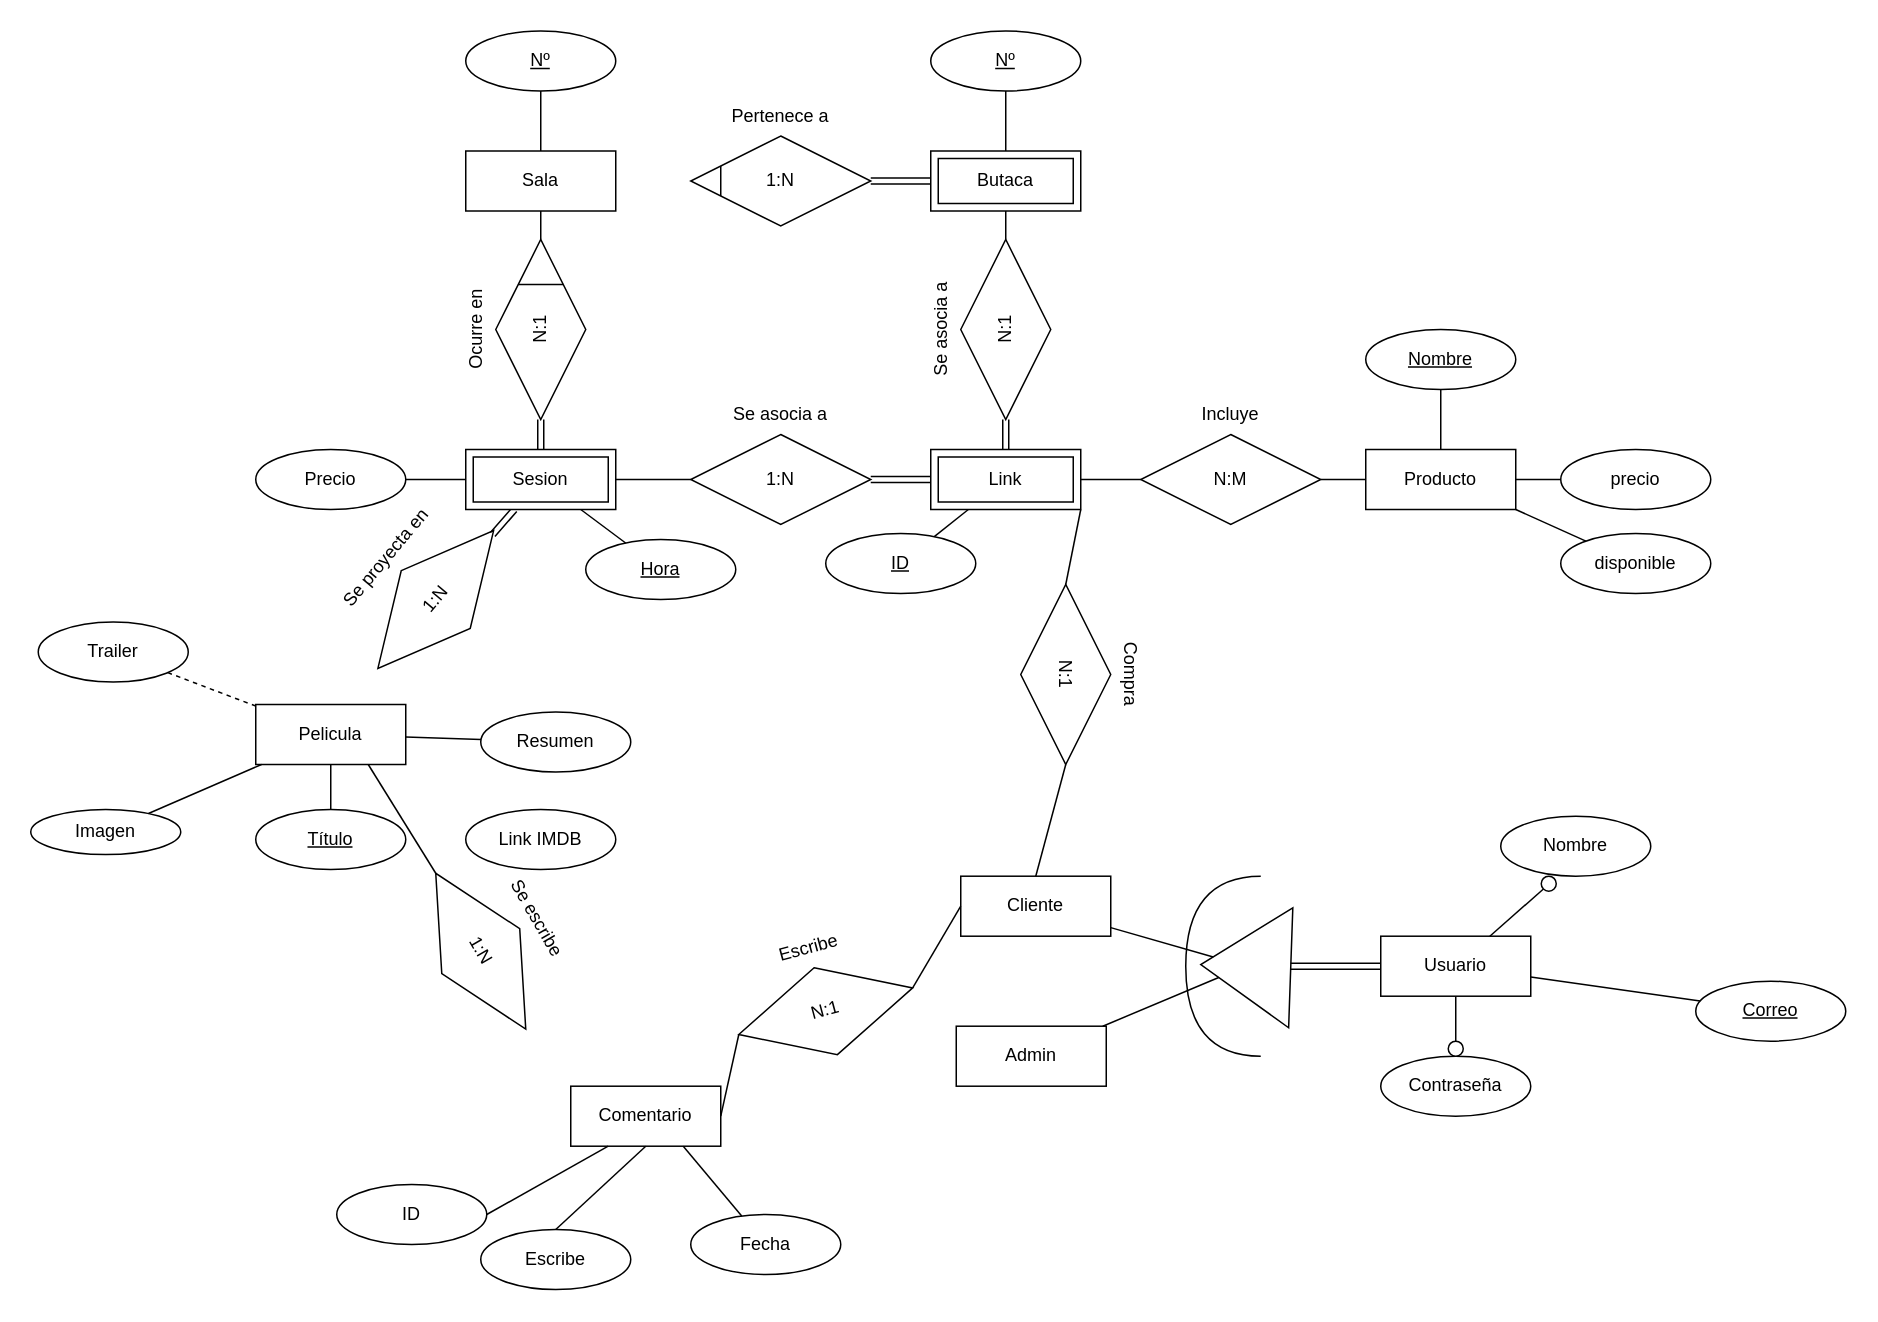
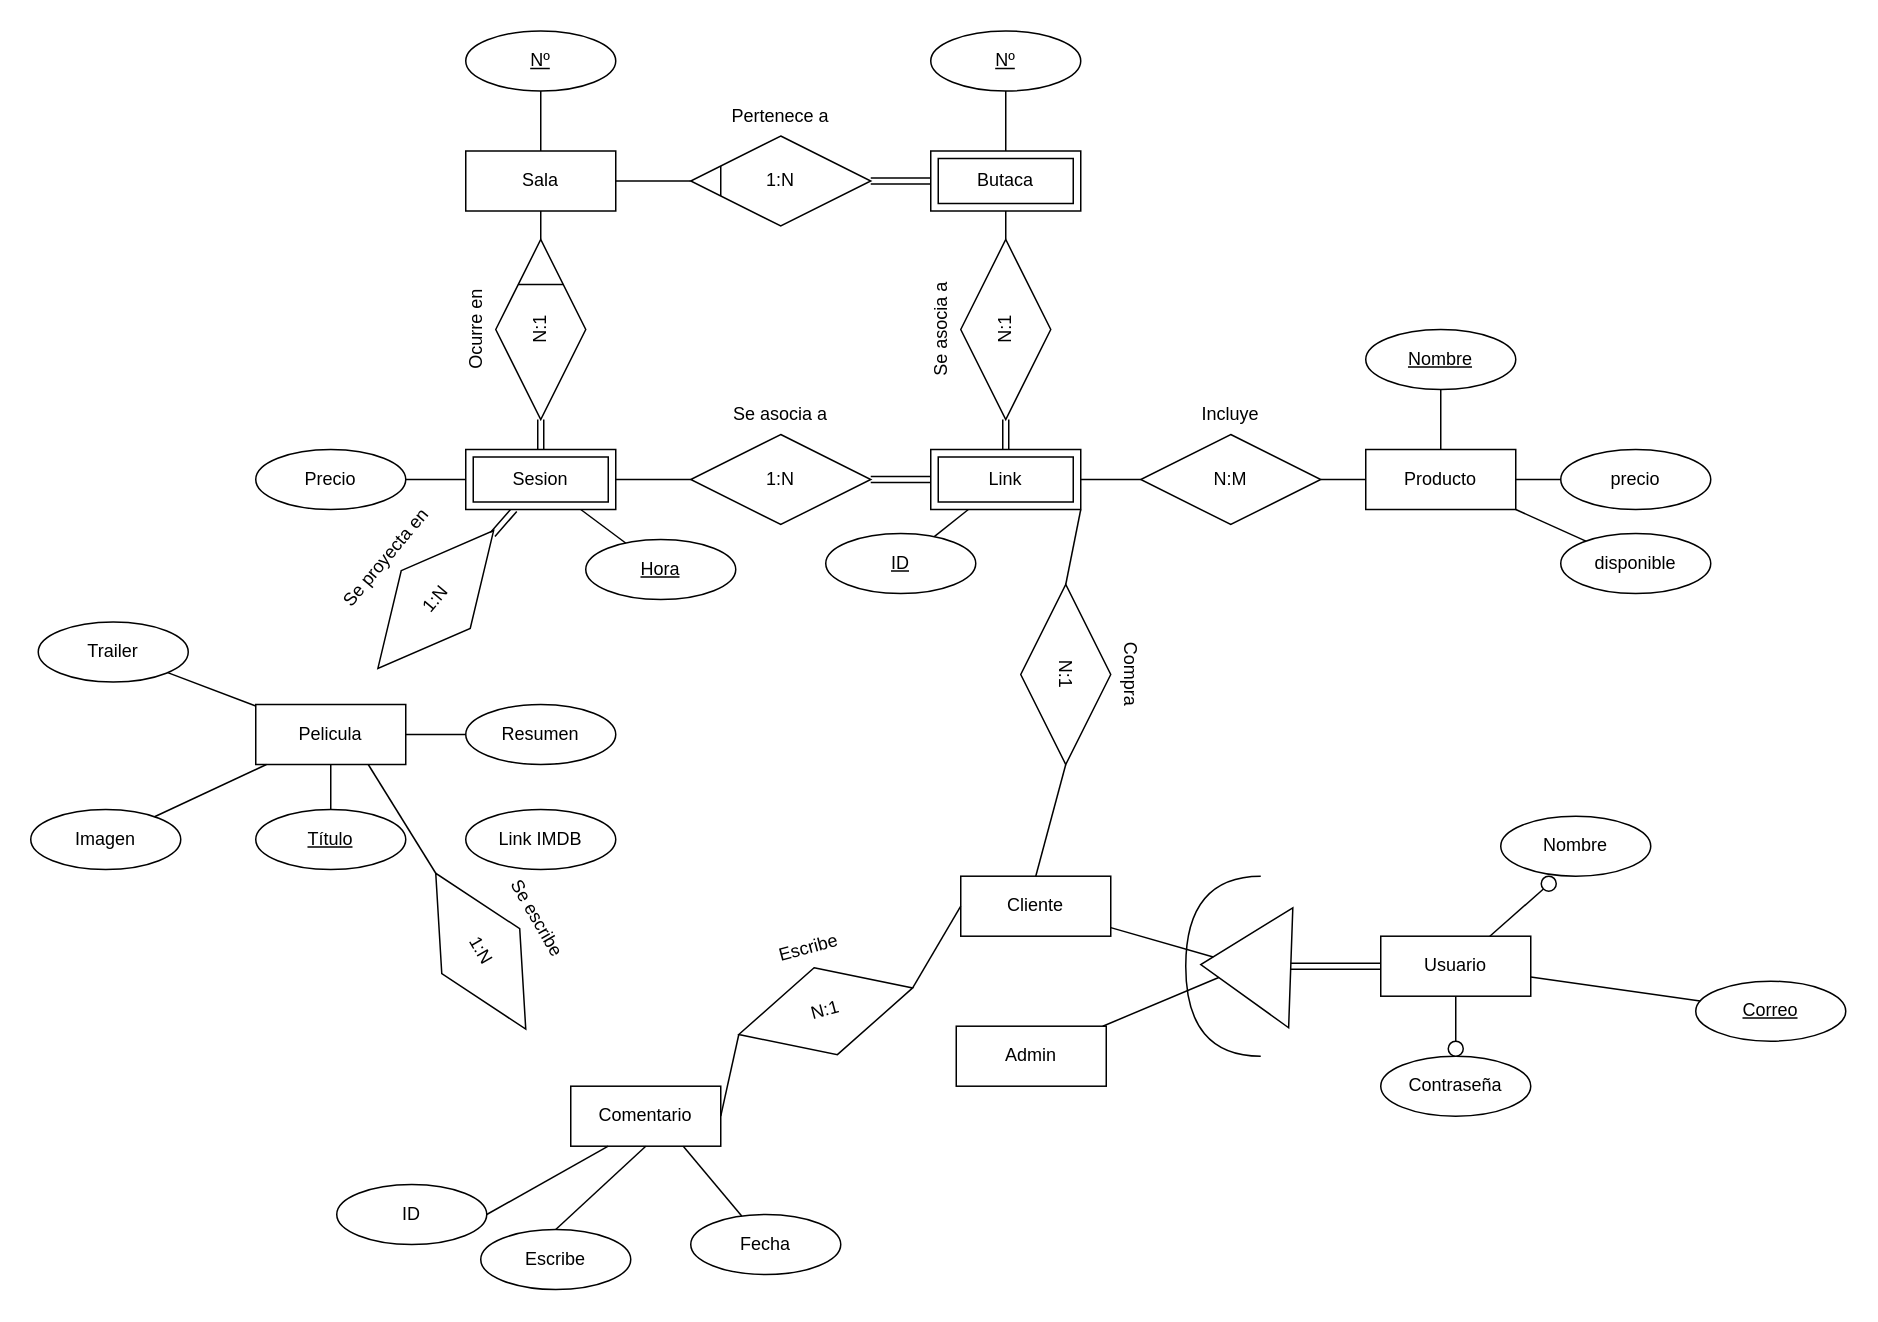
edge "Sala" -- "Pertenece a 1:N": added
edge "Trailer" -- "Pelicula": style dashed -> solid
node "Resumen": moved (556, 742) -> (541, 734)
node "Imagen": size 150x45 -> 150x60
